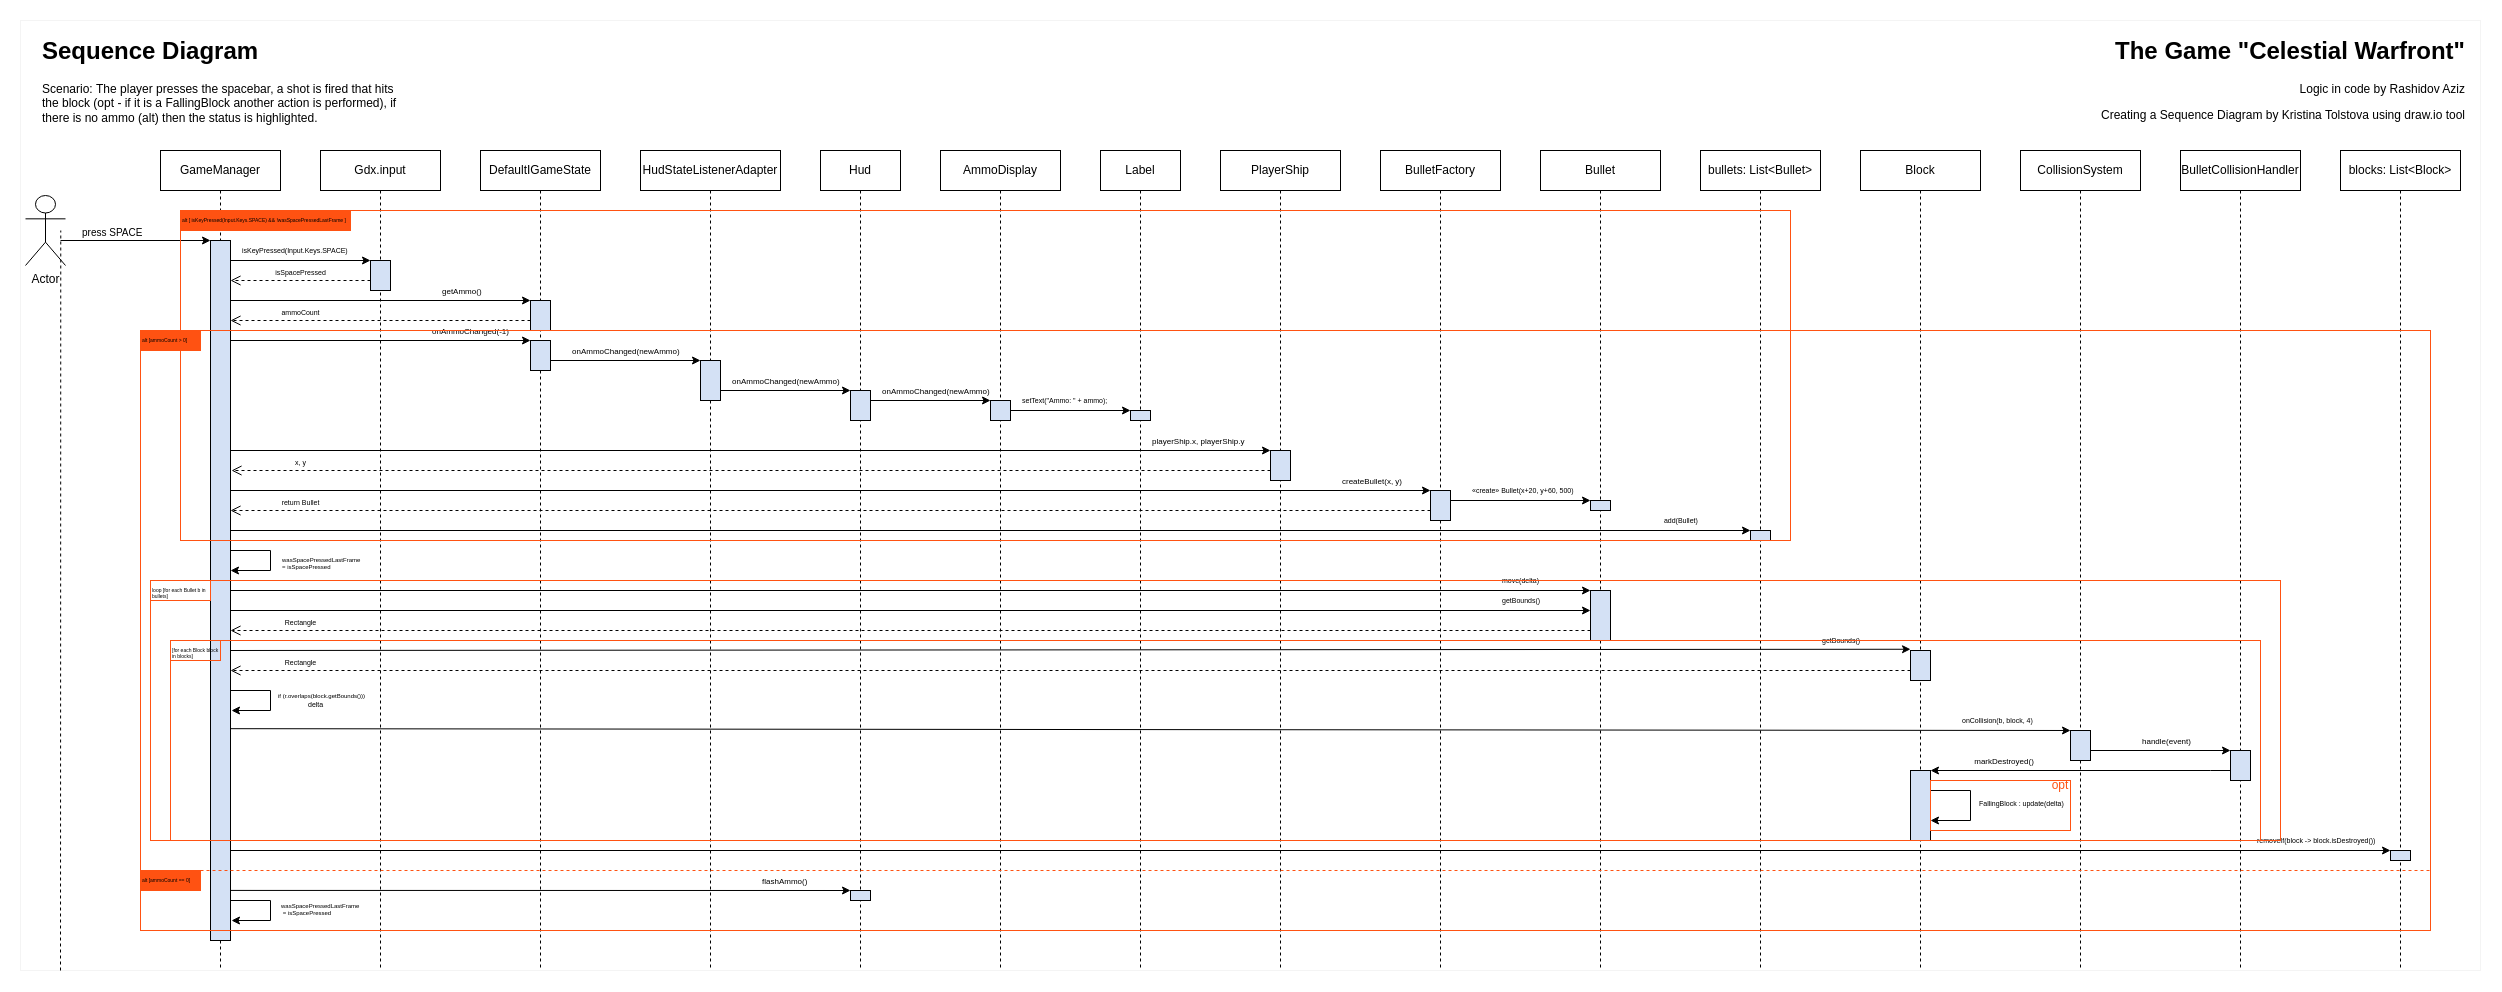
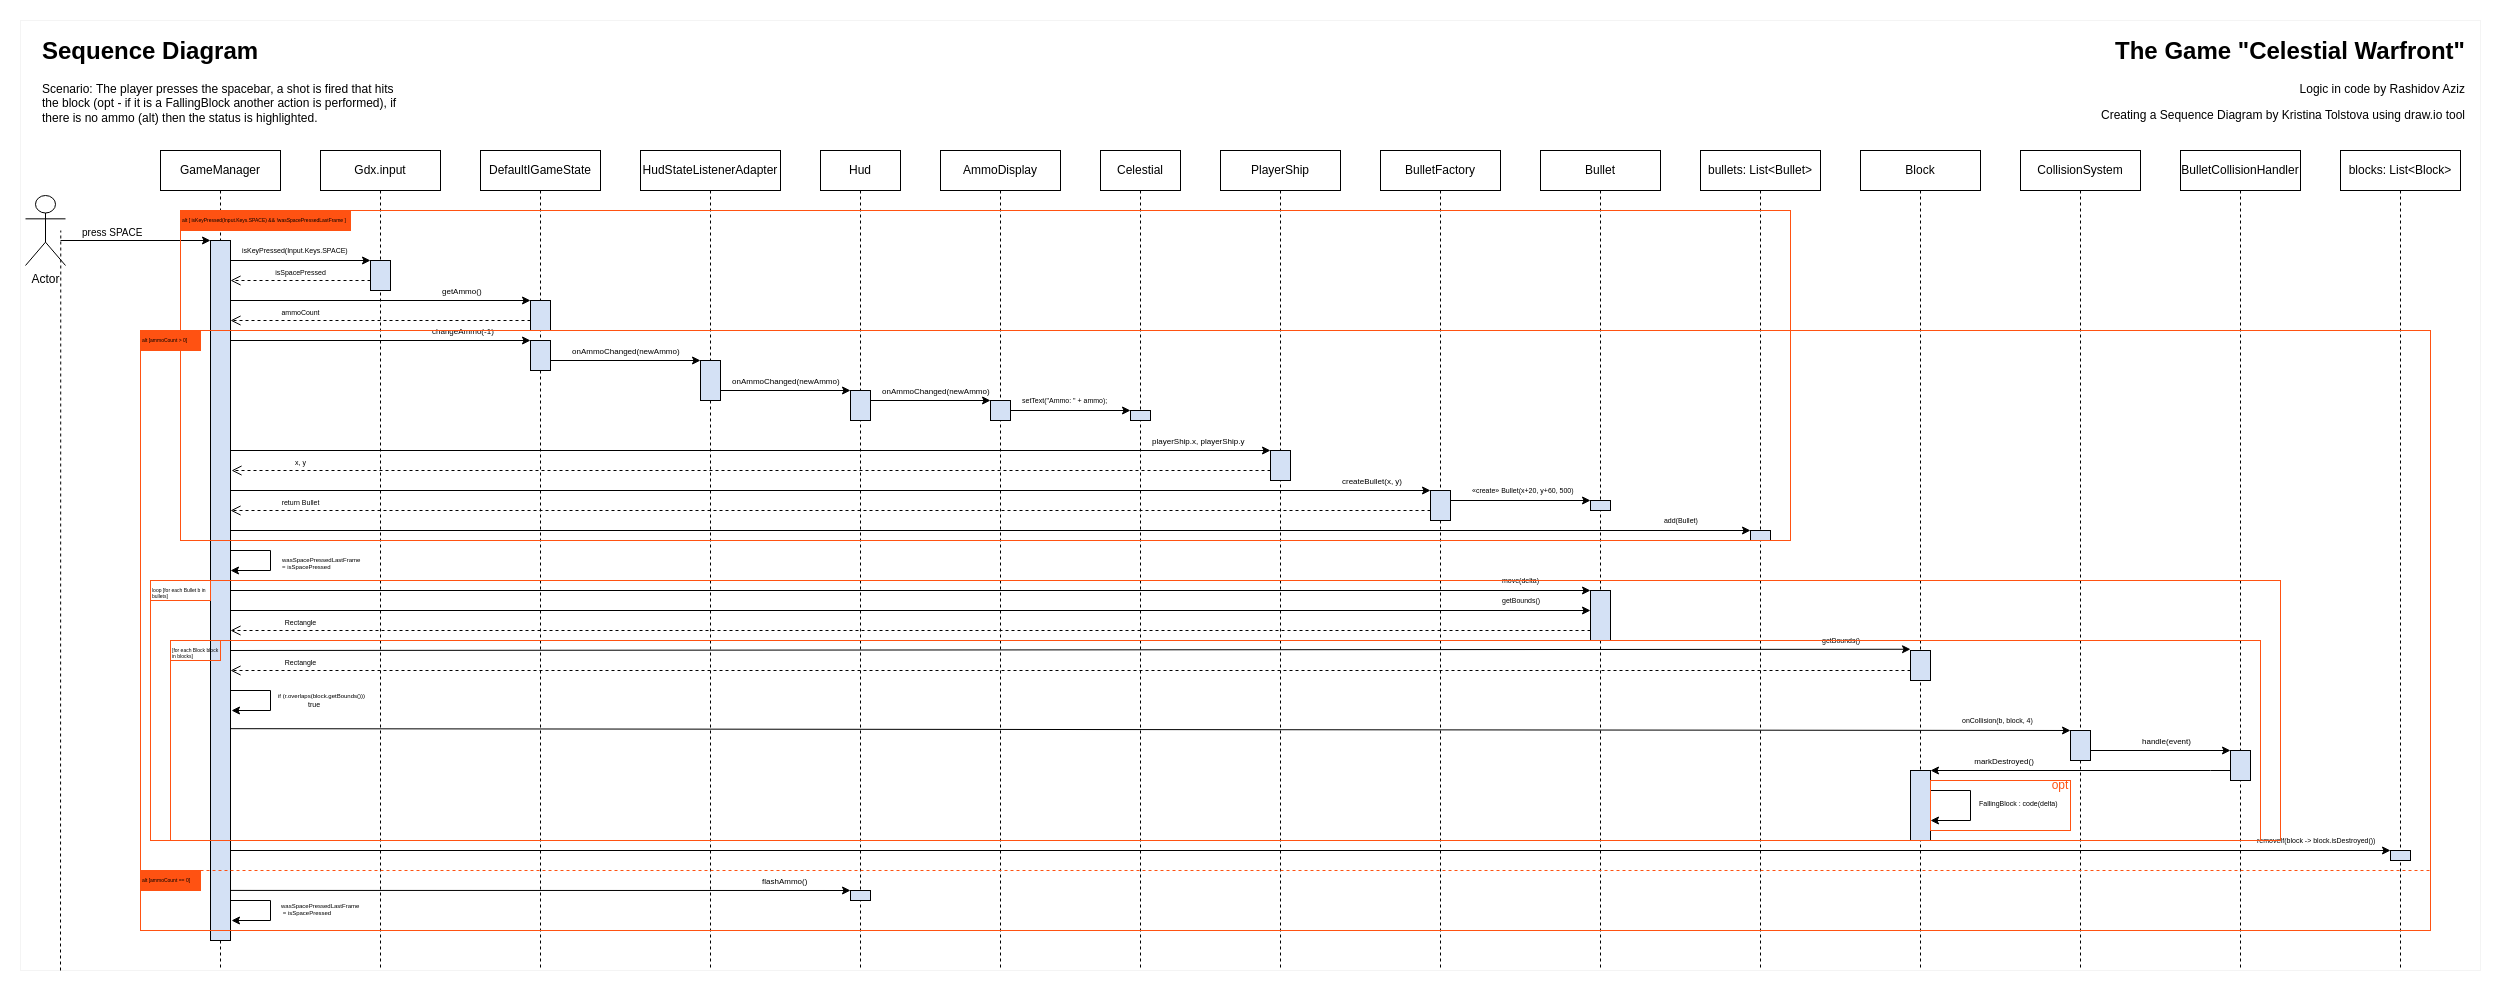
node "Label": label "Label" -> "Celestial"
node "onAmmoChanged(-1)": label "onAmmoChanged(-1)" -> "changeAmmo(-1)"
node "delta": label "delta" -> "true"
node "FallingBlock : update(delta)": label "FallingBlock : update(delta)" -> "FallingBlock : code(delta)"
